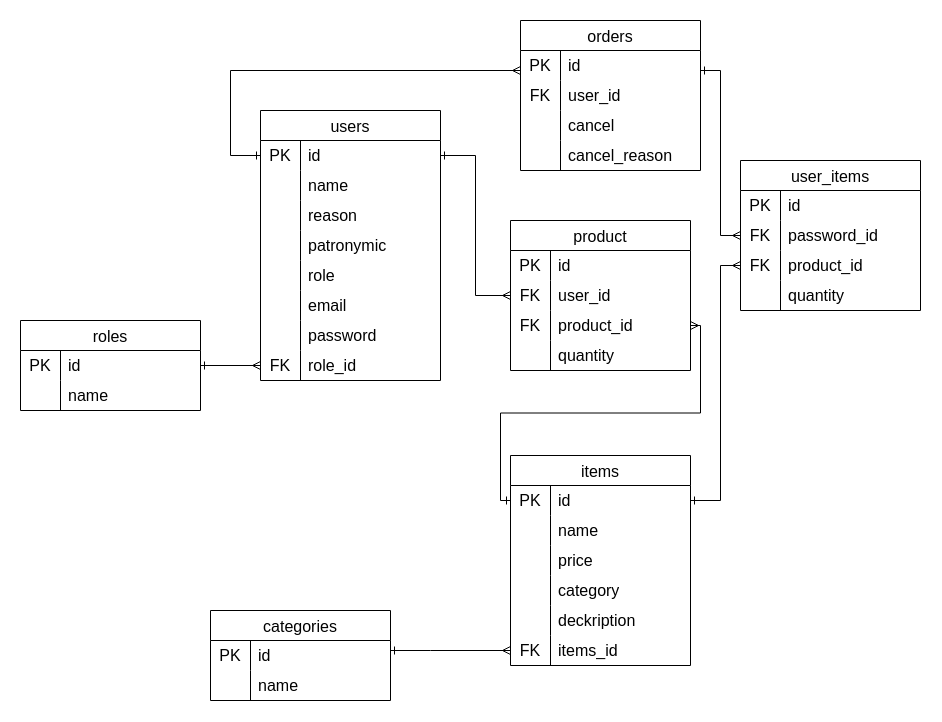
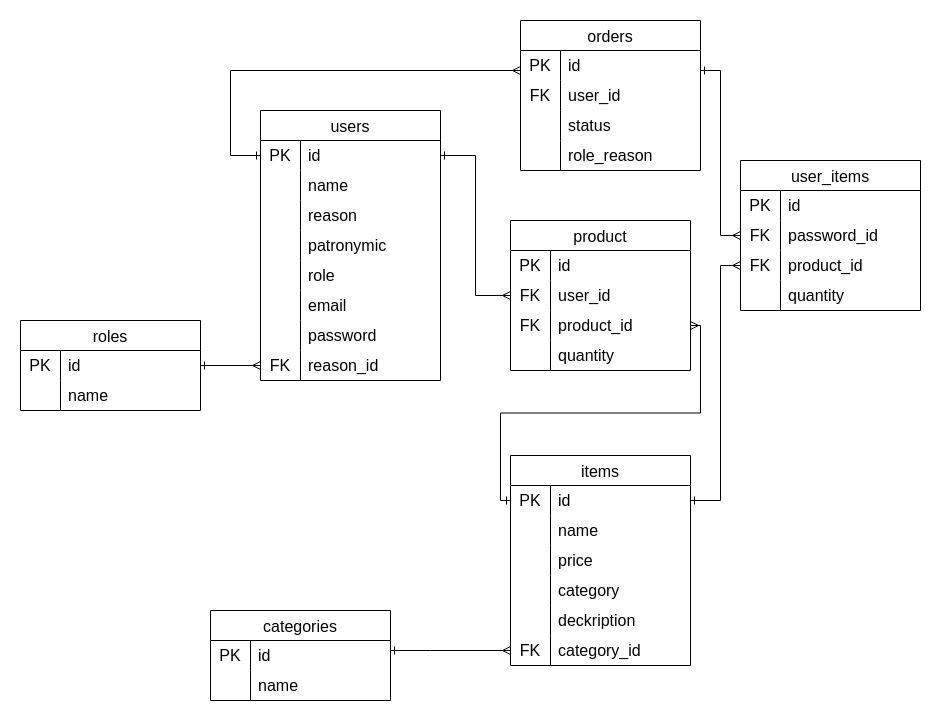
node "cancel": label "cancel" -> "status"
node "cancel_reason": label "cancel_reason" -> "role_reason"
node "role_id": label "role_id" -> "reason_id"
node "items_id": label "items_id" -> "category_id"
